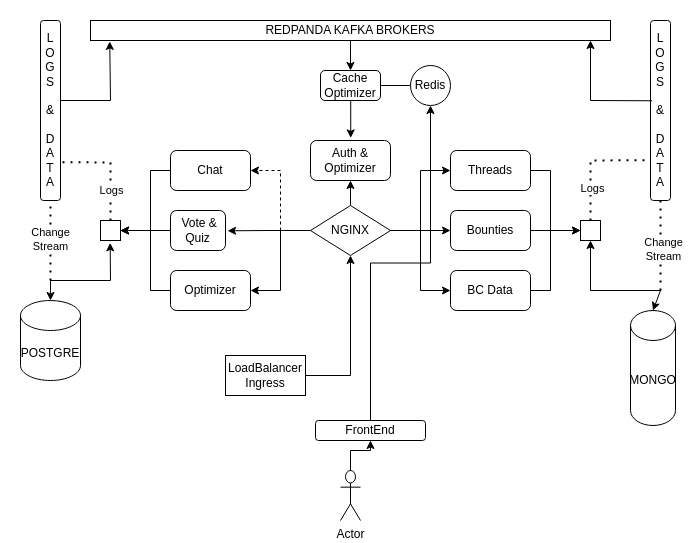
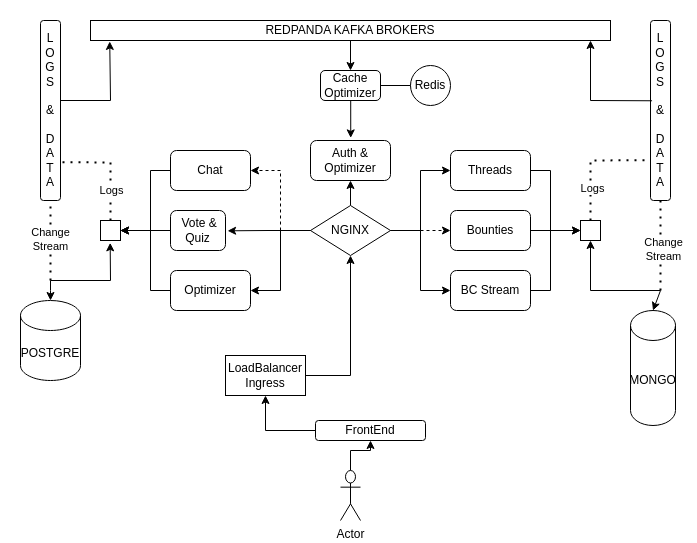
edge "NGINX" -> "Bounties": style solid -> dashed
edge "FrontEnd" -> "Redis": now "FrontEnd" -> "LoadBalancer Ingress"
node "BC Data": label "BC Data" -> "BC Stream"
